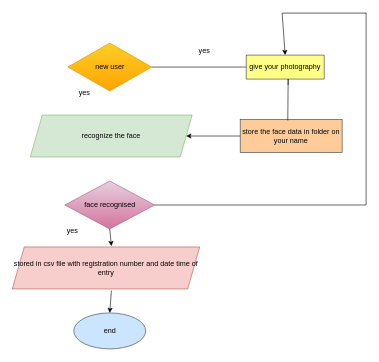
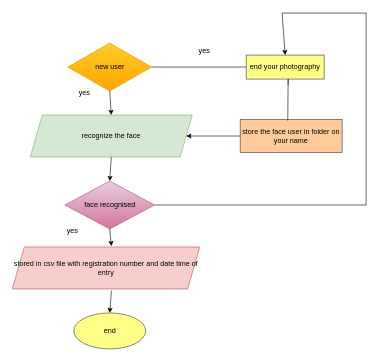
node "give your photography": label "give your photography" -> "end your photography"
edge "new user" -> "recognize the face": added
node "store the face data in folder on your name": label "store the face data in folder on your name" -> "store the face user in folder on your name"
edge "recognize the face" -> "face recognised": added
node "end": fillcolor #cce5ff -> #ffff88
